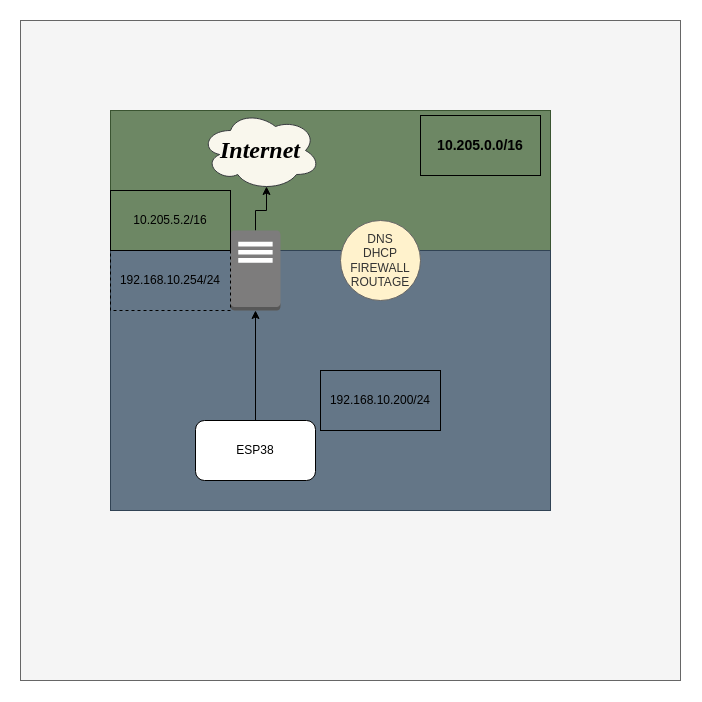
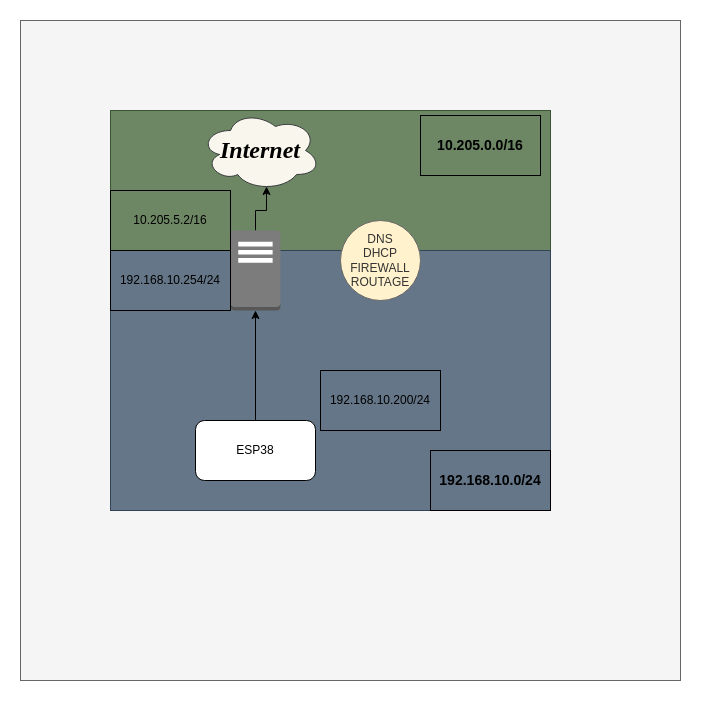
node "192.168.10.254/24": style dashed -> solid
node "192.168.10.0/24": added
